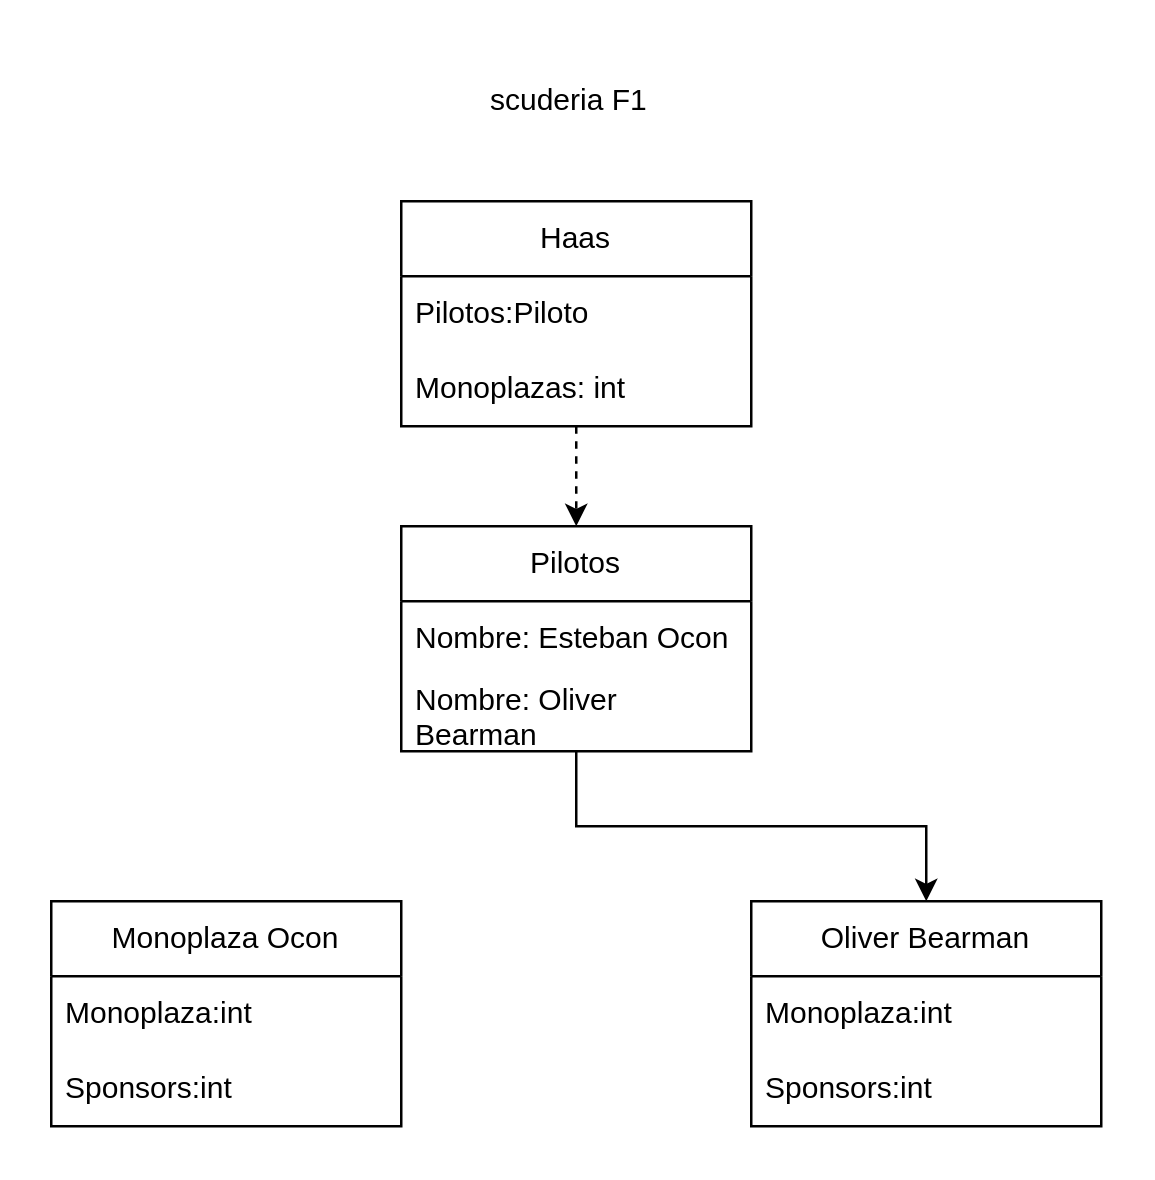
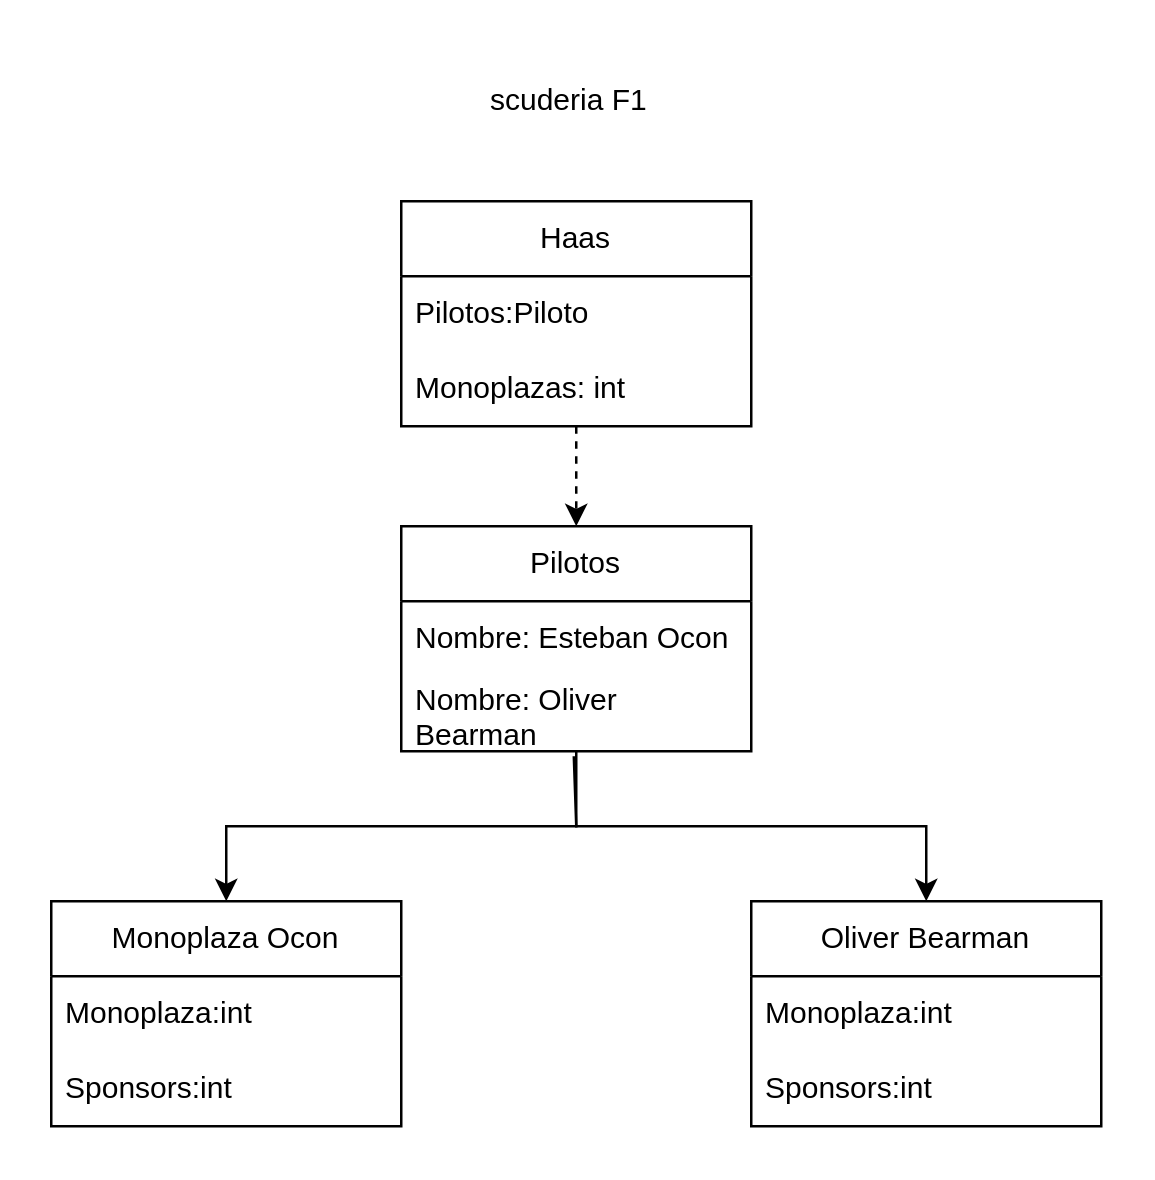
edge "Nombre: Oliver Bearman" -> "Monoplaza Ocon": added
